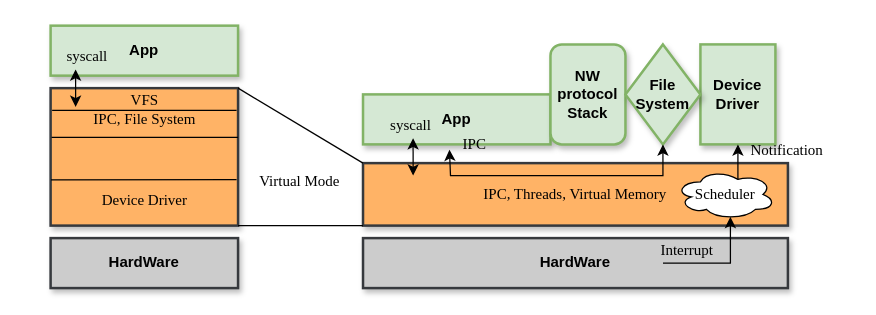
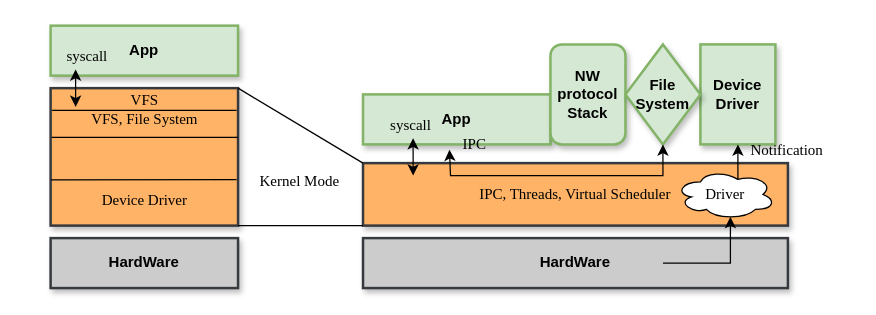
node "IPC, File System": label "IPC, File System" -> "VFS, File System"
node "Virtual Mode": label "Virtual Mode" -> "Kernel Mode"
node "IPC, Threads, Virtual Memory": label "IPC, Threads, Virtual Memory" -> "IPC, Threads, Virtual Scheduler"
node "Scheduler": label "Scheduler" -> "Driver"
node "Interrupt": removed
